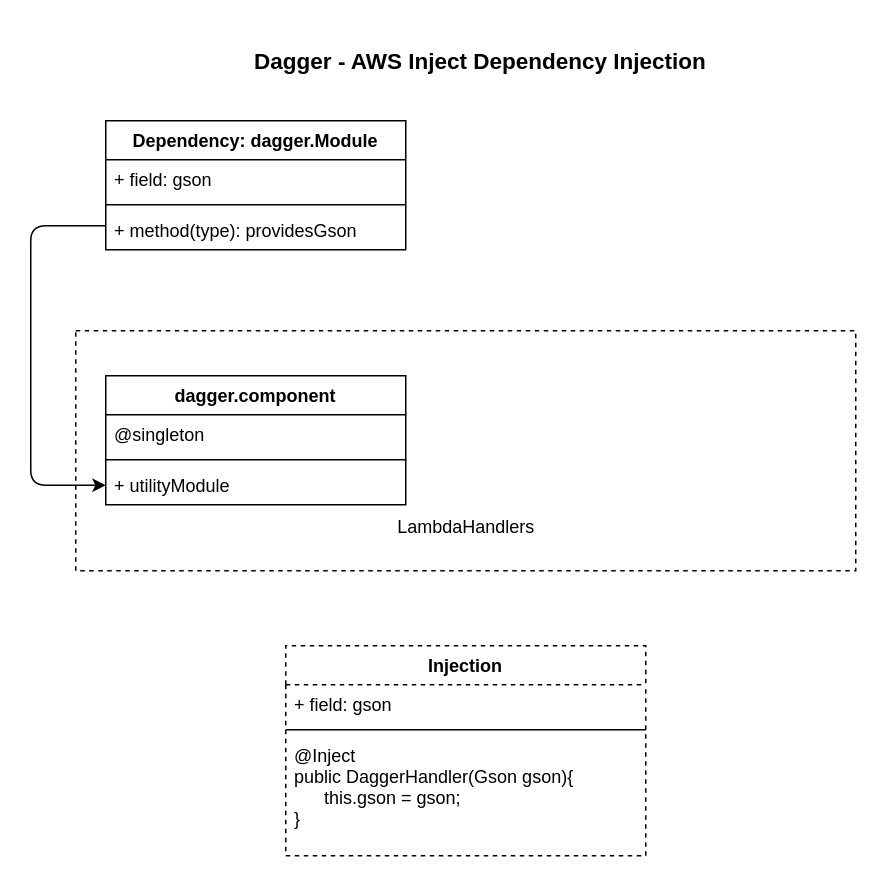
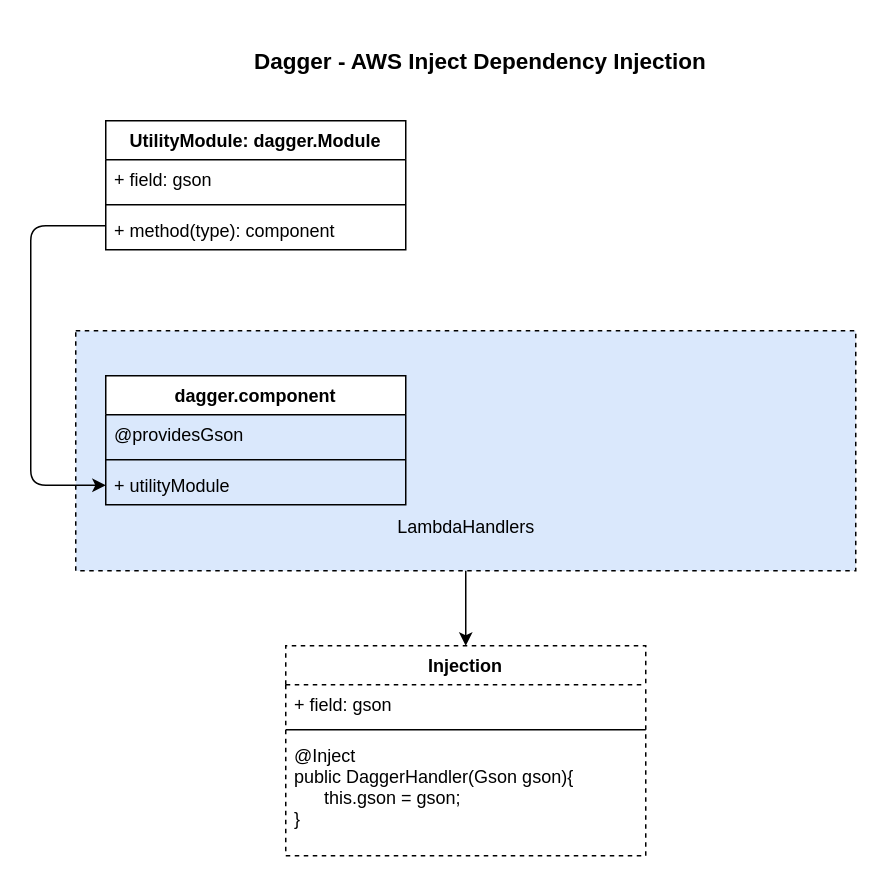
node "Dependency: dagger.Module": label "Dependency: dagger.Module" -> "UtilityModule: dagger.Module"
node "+ method(type): providesGson": label "+ method(type): providesGson" -> "+ method(type): component"
node "@singleton": label "@singleton" -> "@providesGson"
node "LambdaHandlers": fillcolor #ffffff -> #dae8fc
edge "LambdaHandlers" -> "Injection": added
